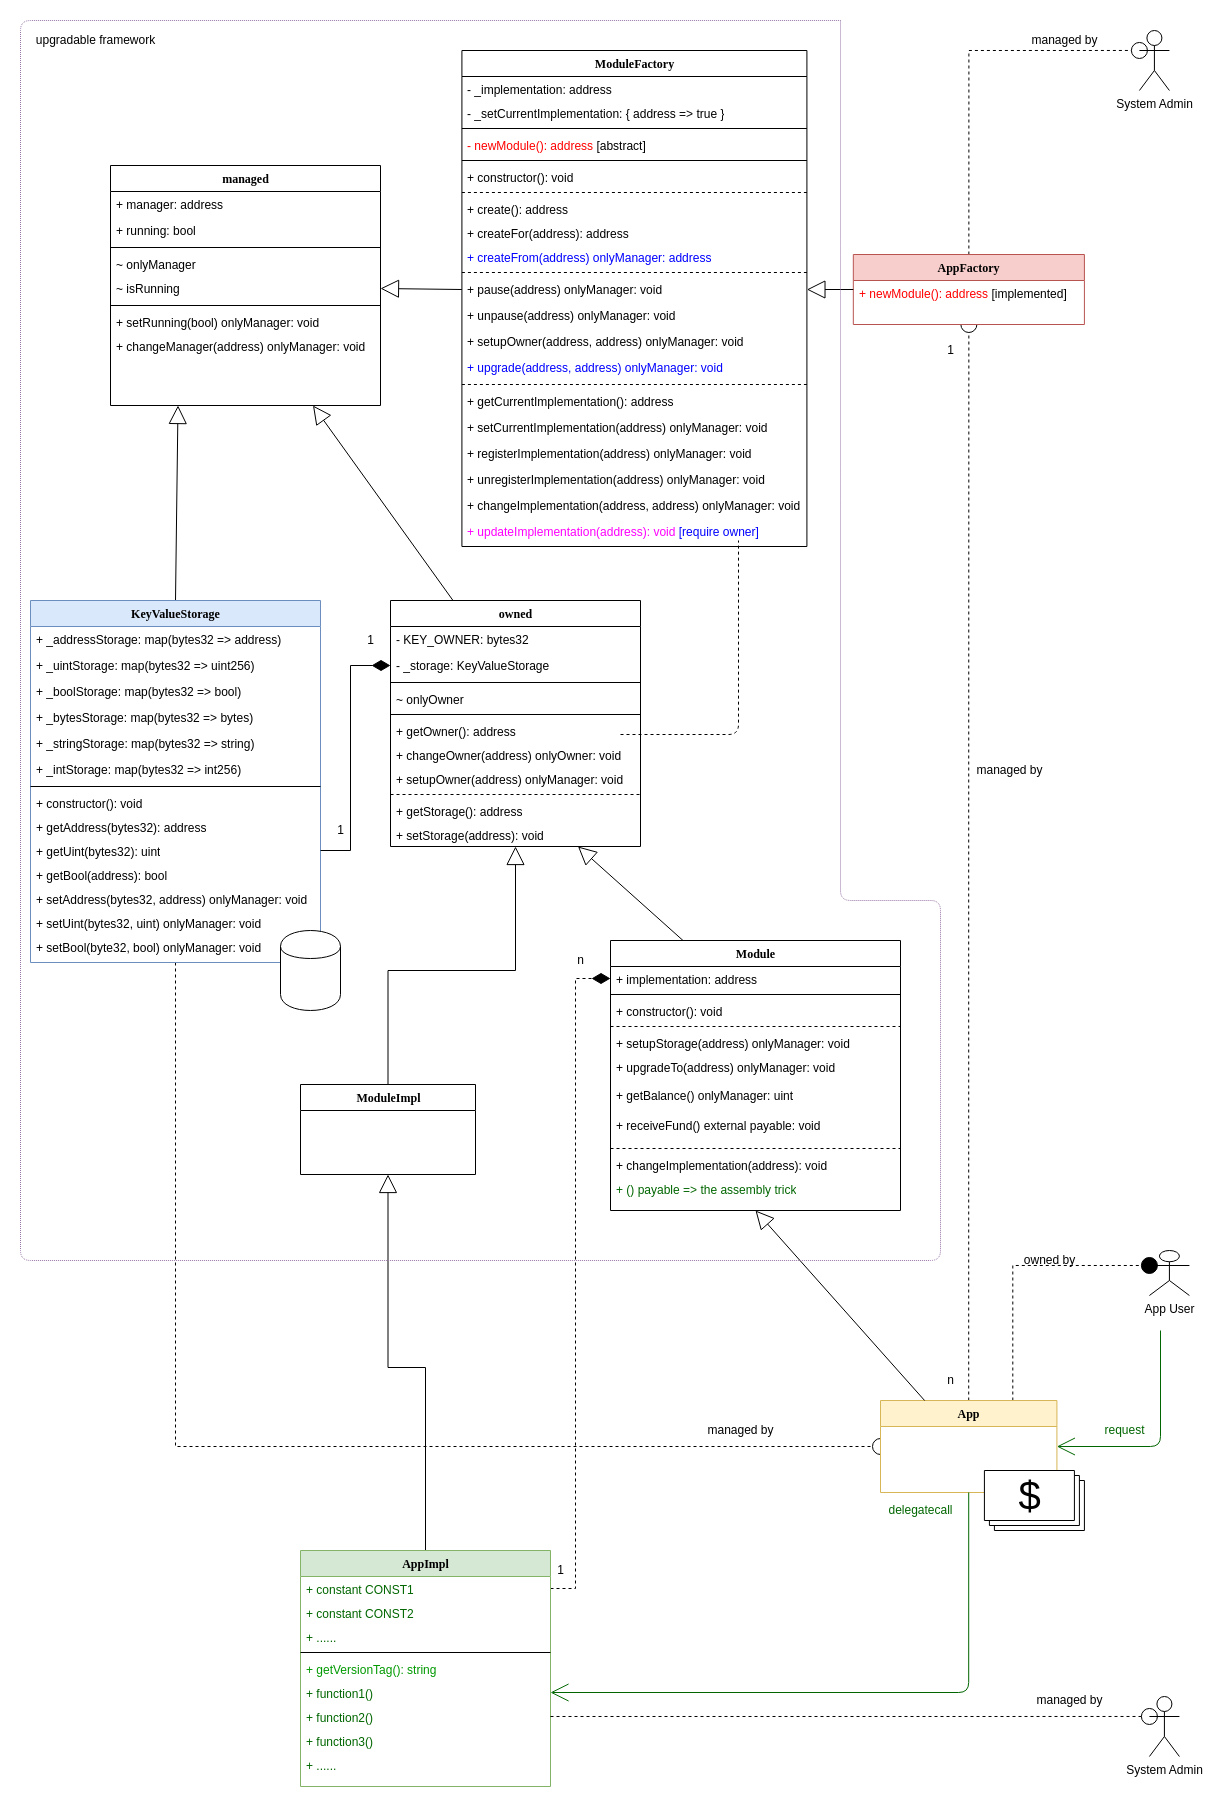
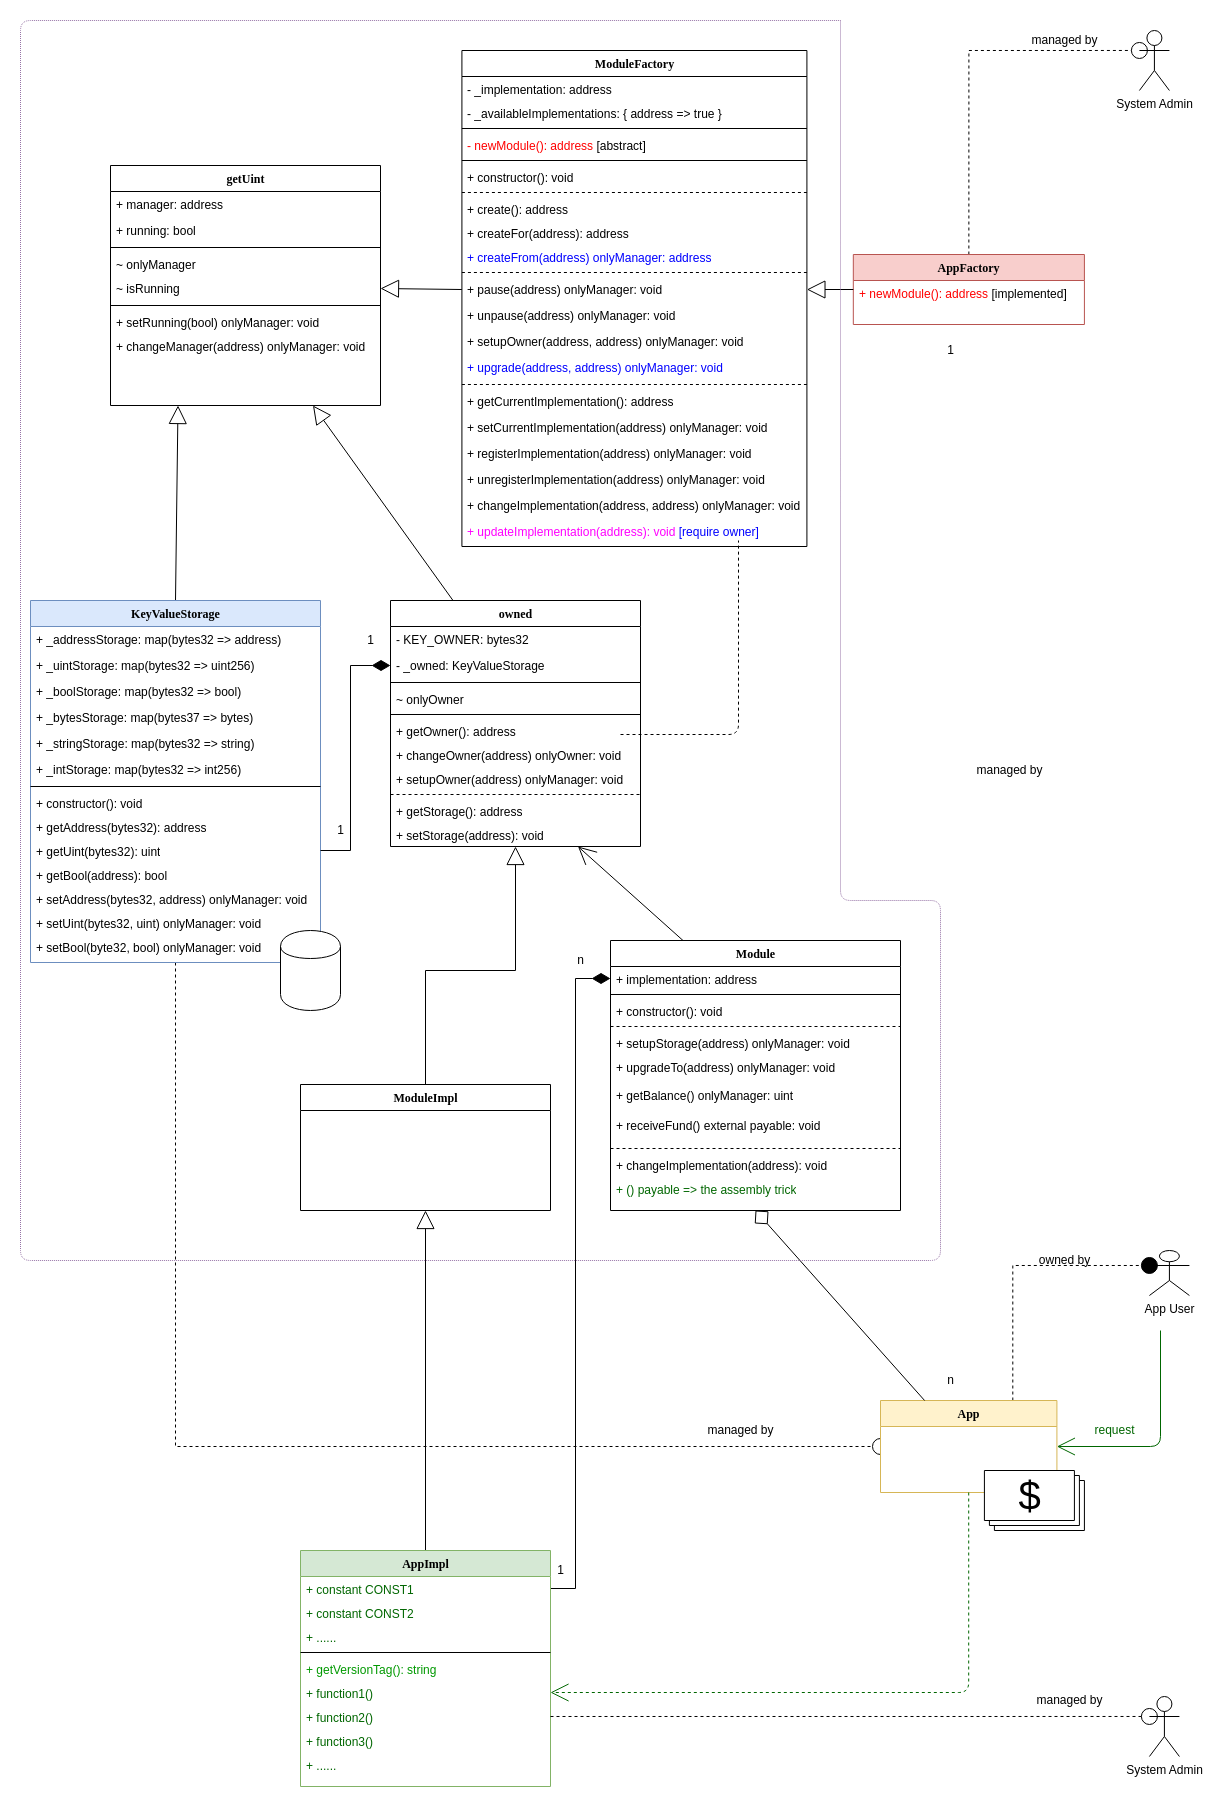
node "upgradable framework": removed
node "- _setCurrentImplementation: { address => true }": label "- _setCurrentImplementation: { address => true }" -> "- _availableImplementations: { address => true }"
node "managed": label "managed" -> "getUint"
node "- _storage: KeyValueStorage": label "- _storage: KeyValueStorage" -> "- _owned: KeyValueStorage"
node "+ _bytesStorage: map(bytes32 => bytes)": label "+ _bytesStorage: map(bytes32 => bytes)" -> "+ _bytesStorage: map(bytes37 => bytes)"
edge "Module" -> "owned": arrowhead block -> open
edge "App" -> "AppFactory": removed
node "ModuleImpl": size 175x90 -> 250x126
edge "App" -> "Module": arrowhead block -> diamond
node "owned by": moved (1049, 1261) -> (1064, 1261)
edge "+ constant CONST1" -> "+ implementation: address": style dashed -> solid
node "request": moved (1124, 1431) -> (1114, 1431)
node "delegatecall": removed
edge "App" -> "+ function1()": style solid -> dashed
